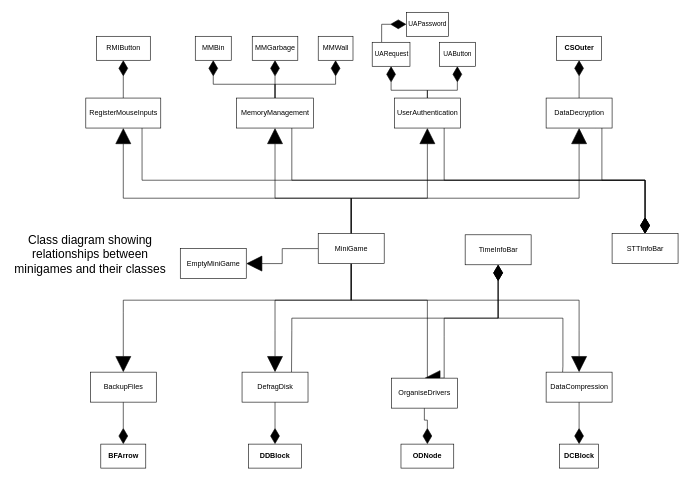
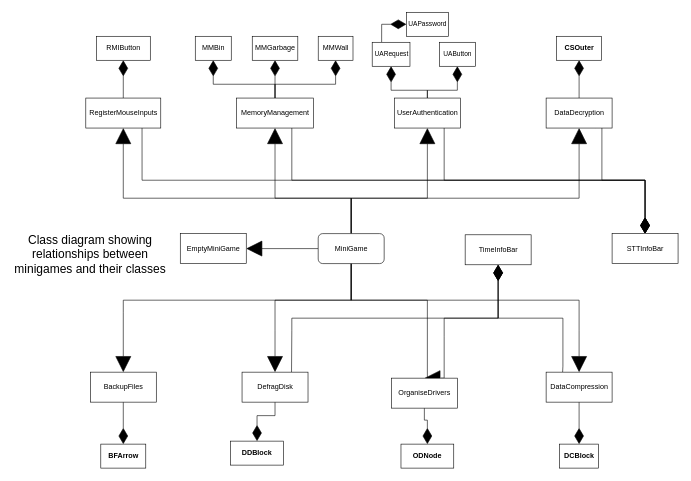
node "MiniGame": shape rectangle -> rounded rectangle
node "EmptyMiniGame": moved (213, 264) -> (213, 249)
node "DDBlock": moved (275, 456) -> (257, 453)
